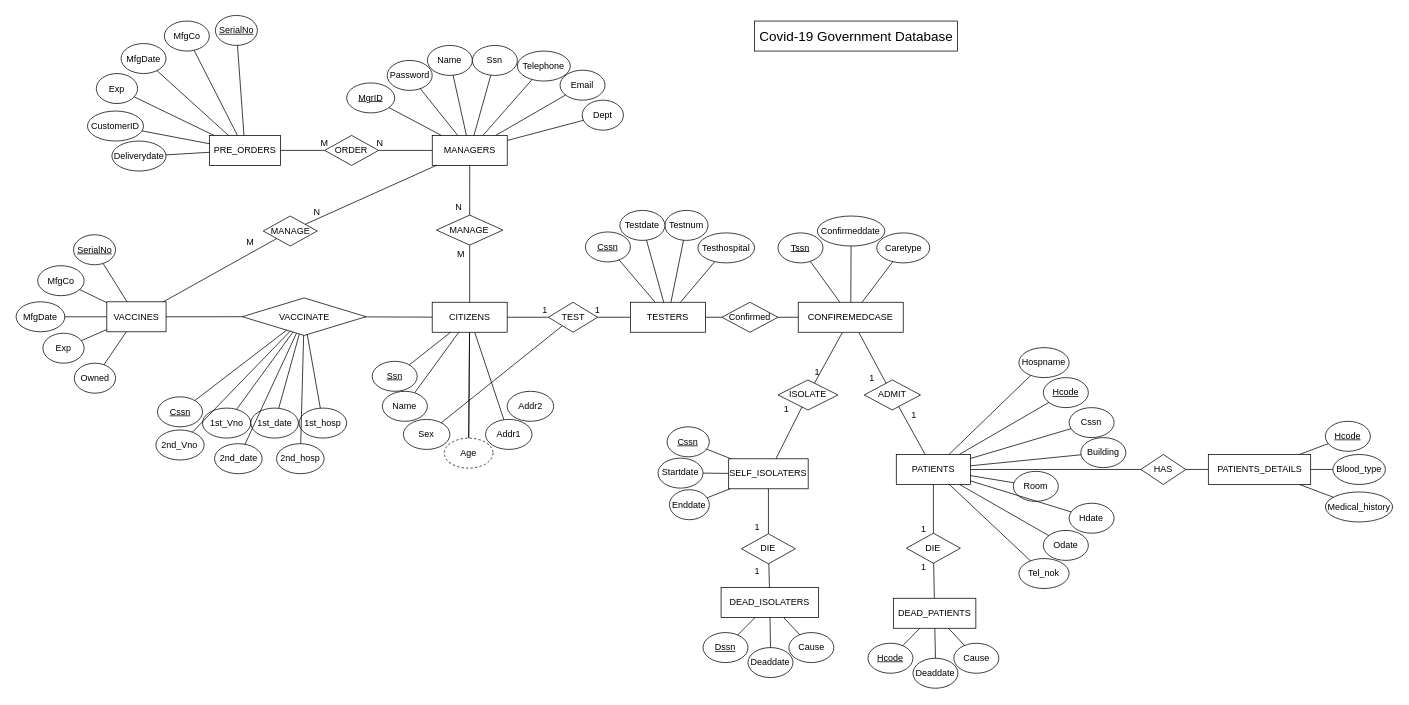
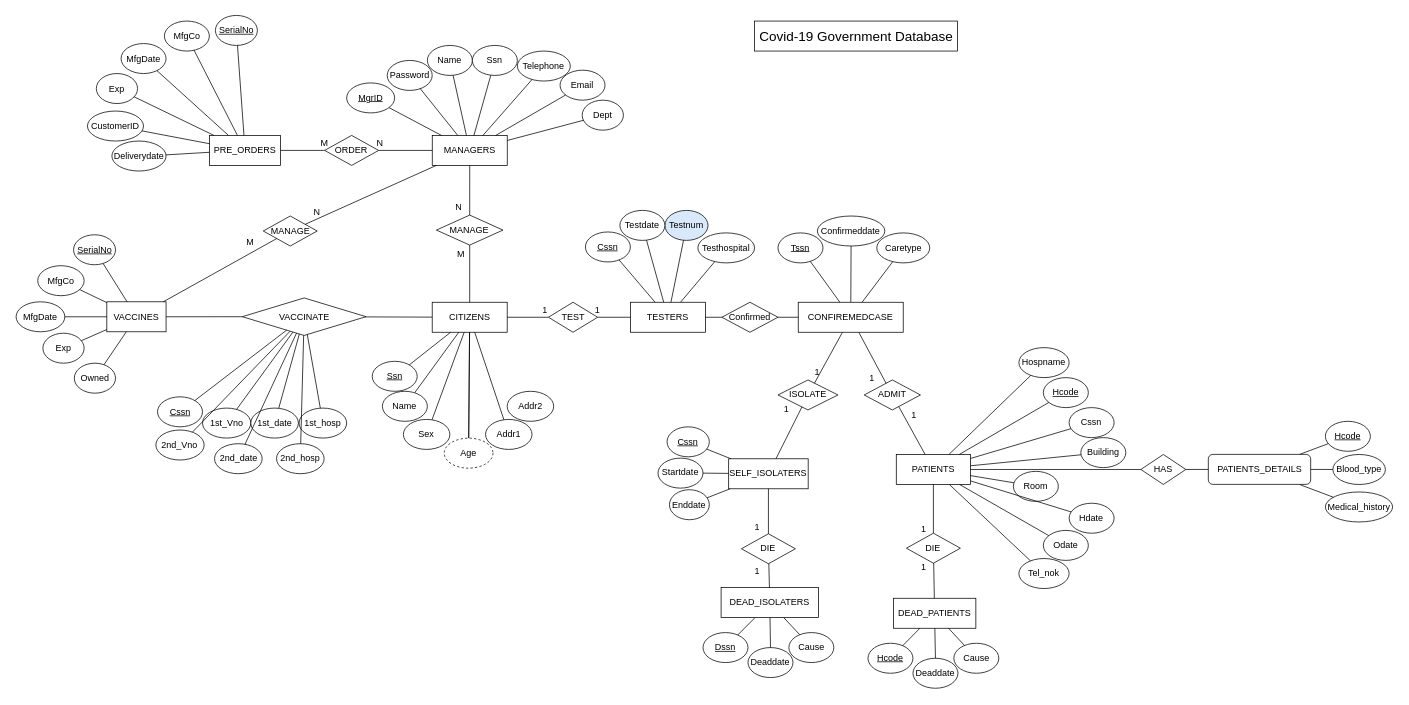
node "Testnum": fillcolor #ffffff -> #dae8fc
edge "TEST" -- "Sex": now "CITIZENS" -- "Sex"
node "PATIENTS_DETAILS": shape rectangle -> rounded rectangle
